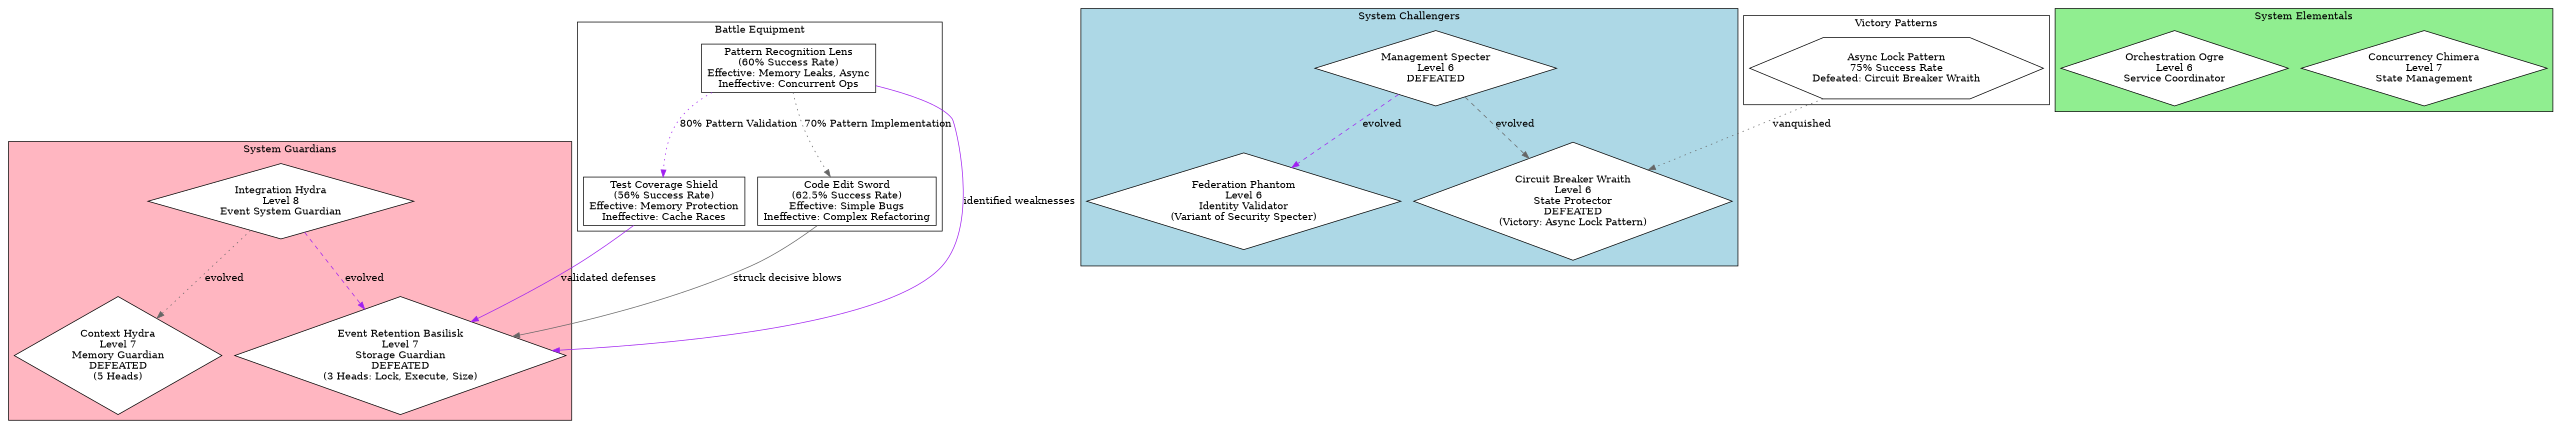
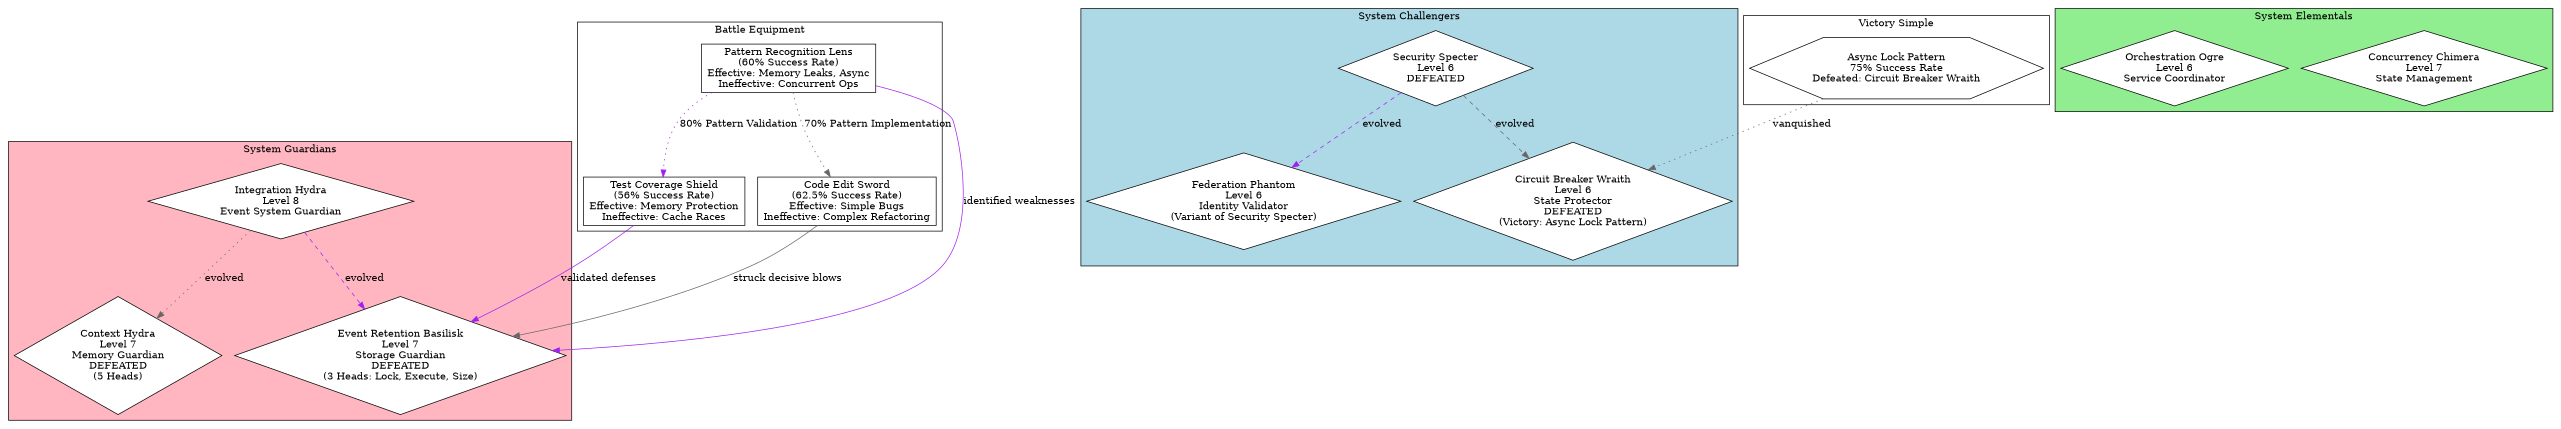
cluster "Victory Patterns": label "Victory Patterns" -> "Victory Simple"
node "Management Specter Level 6 DEFEATED": label "Management Specter Level 6 DEFEATED" -> "Security Specter Level 6 DEFEATED"
